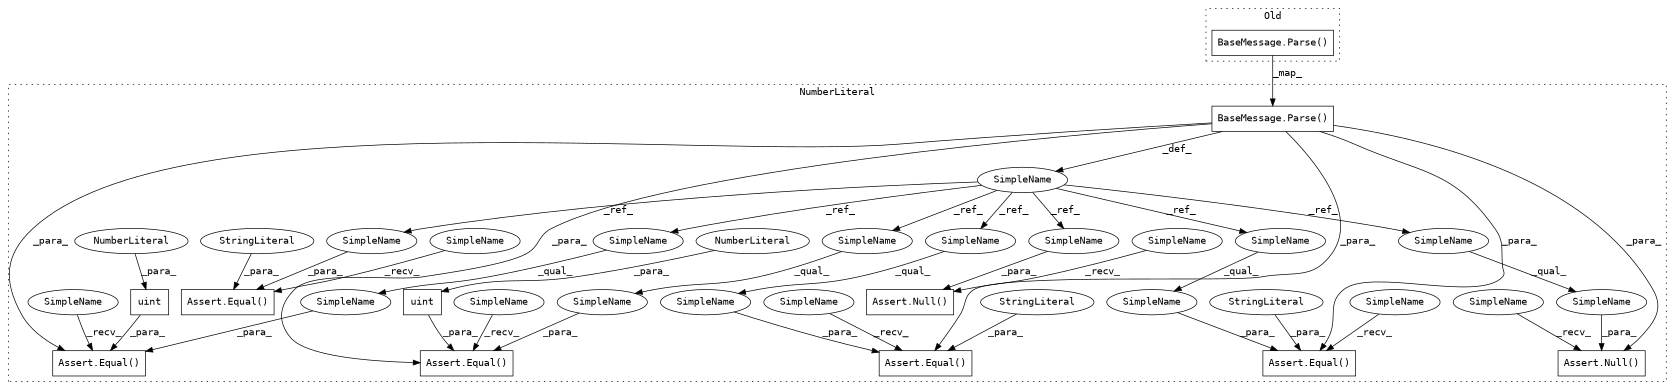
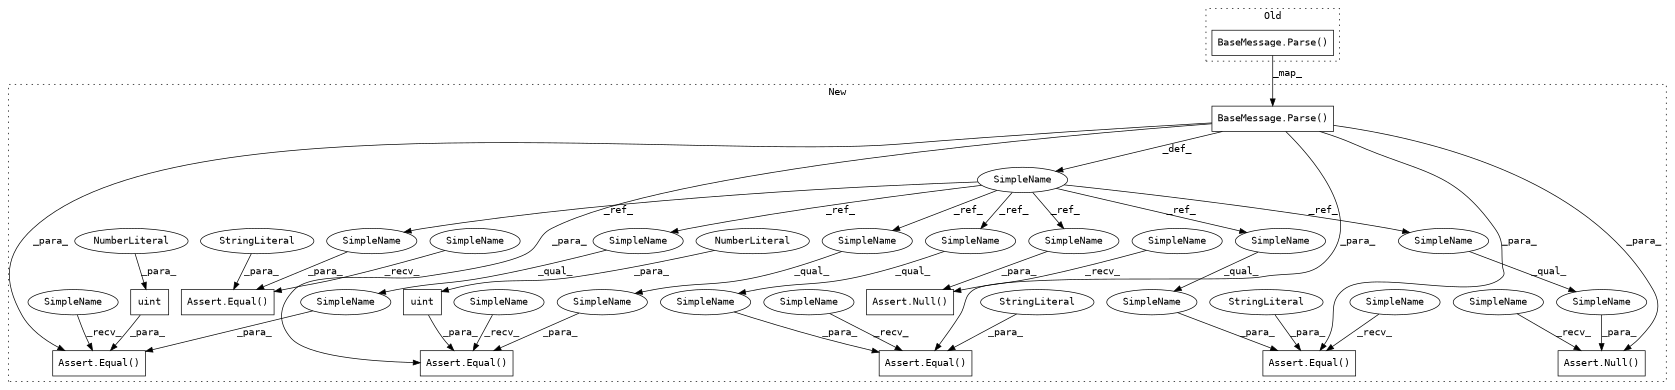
cluster "NumberLiteral": label "NumberLiteral" -> "New"
